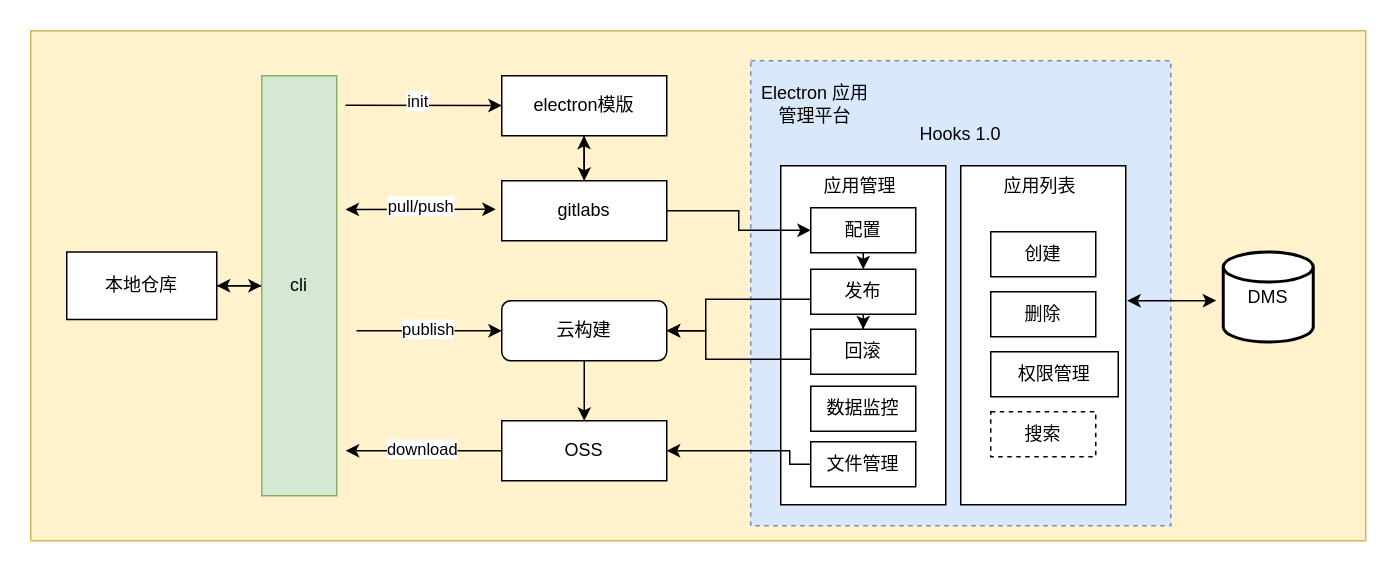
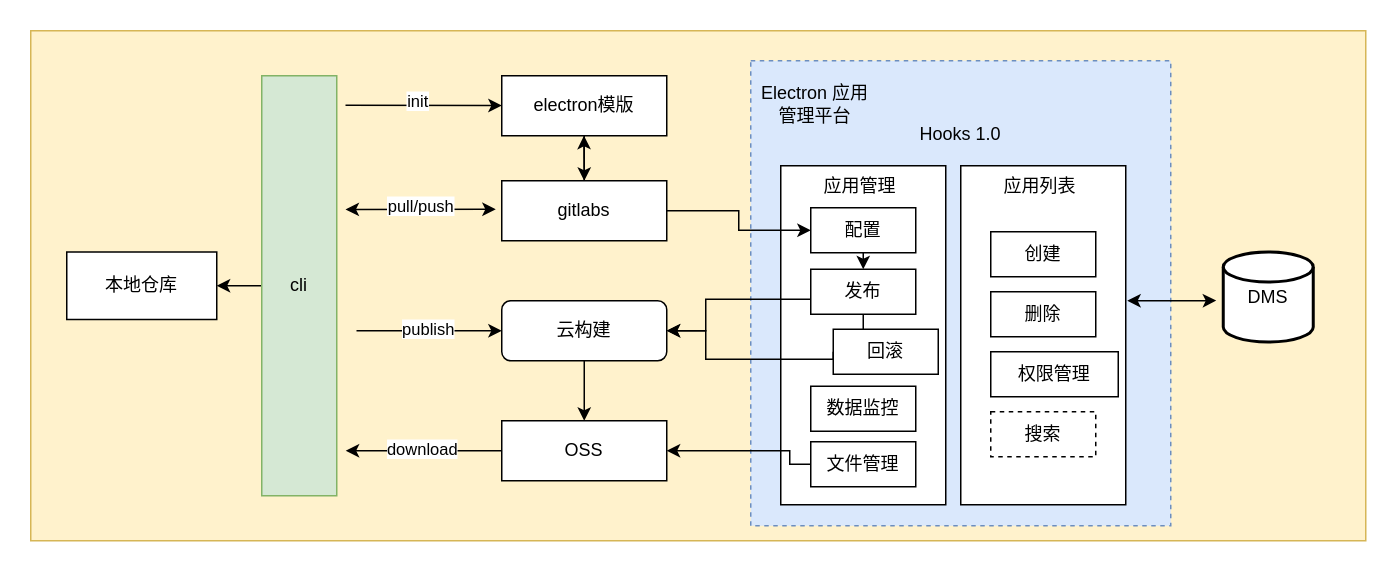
edge "本地仓库" -> "cli": removed
node "回滚": moved (863, 352) -> (886, 352)
